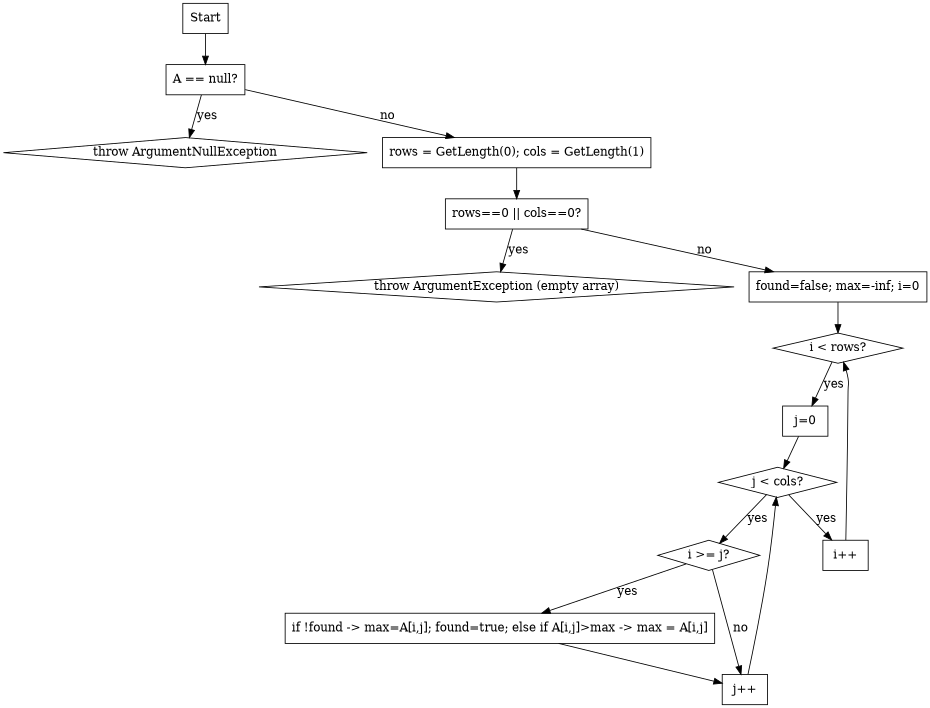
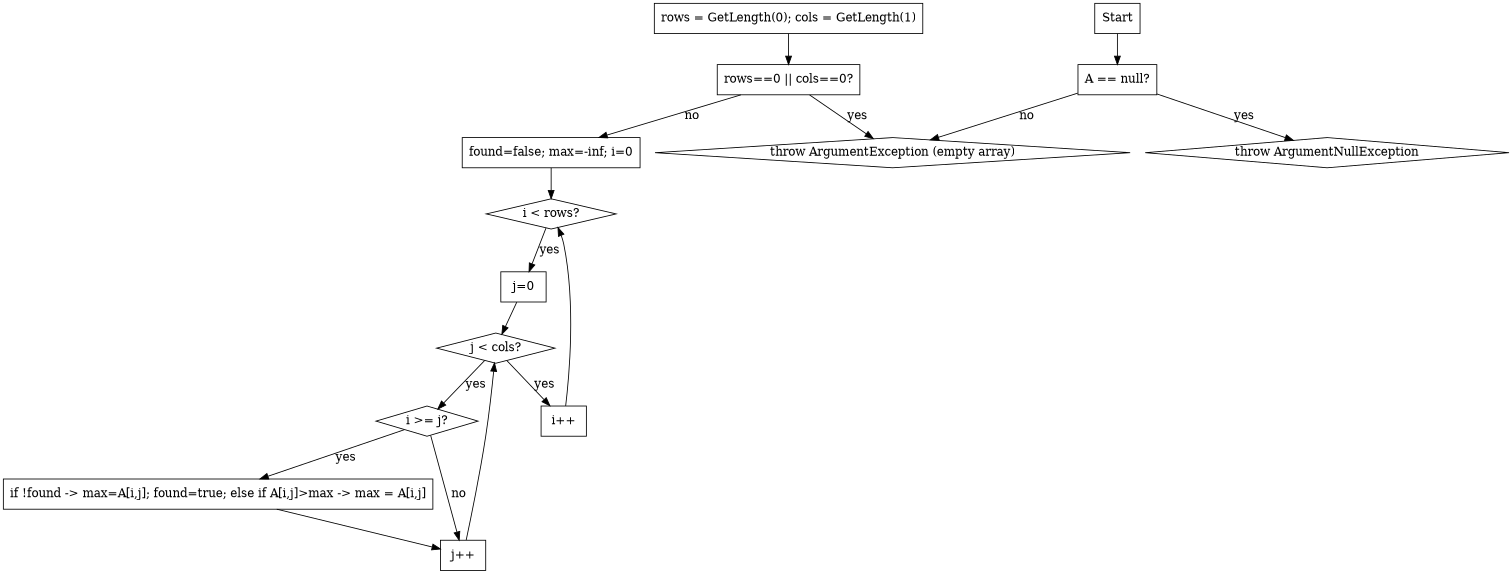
edge "A == null?" -> "rows = GetLength(0); cols = GetLength(1)": now "A == null?" -> "throw ArgumentException (empty array)"
